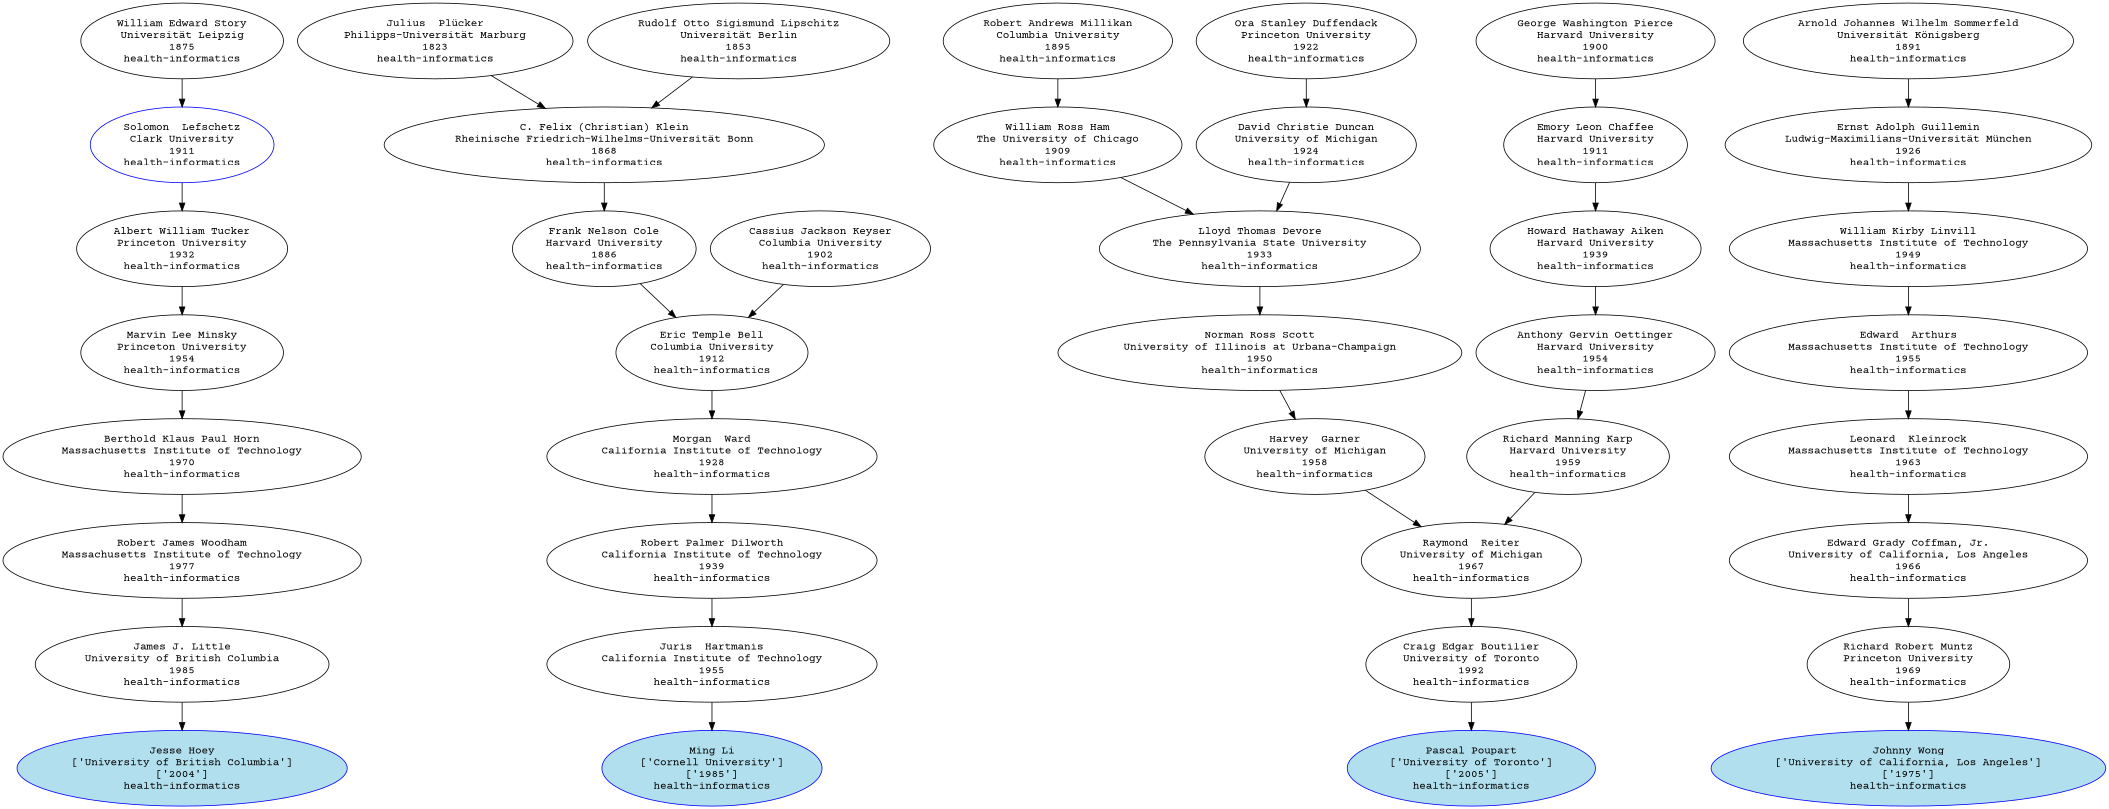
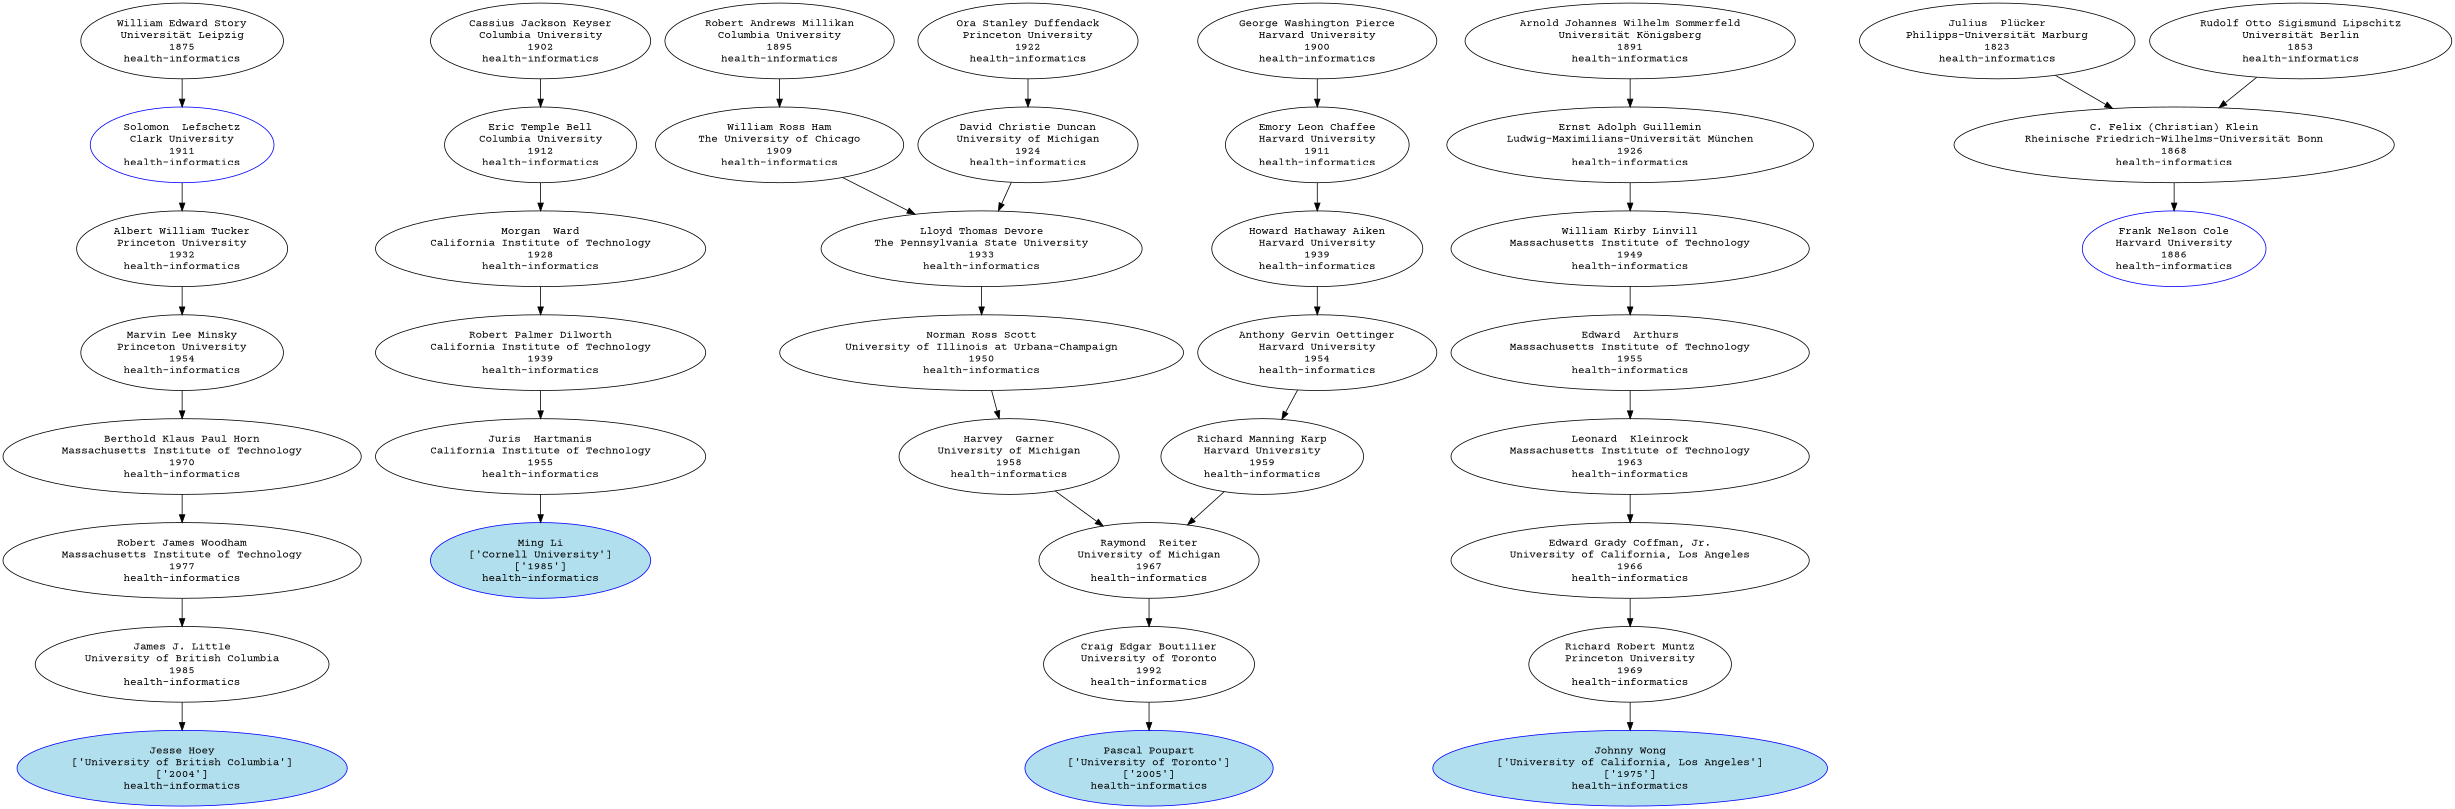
node "Frank Nelson Cole Harvard University 1886 health-informatics": color black -> blue
edge "Frank Nelson Cole Harvard University 1886 health-informatics" -> "Eric Temple Bell Columbia University 1912 health-informatics": removed
